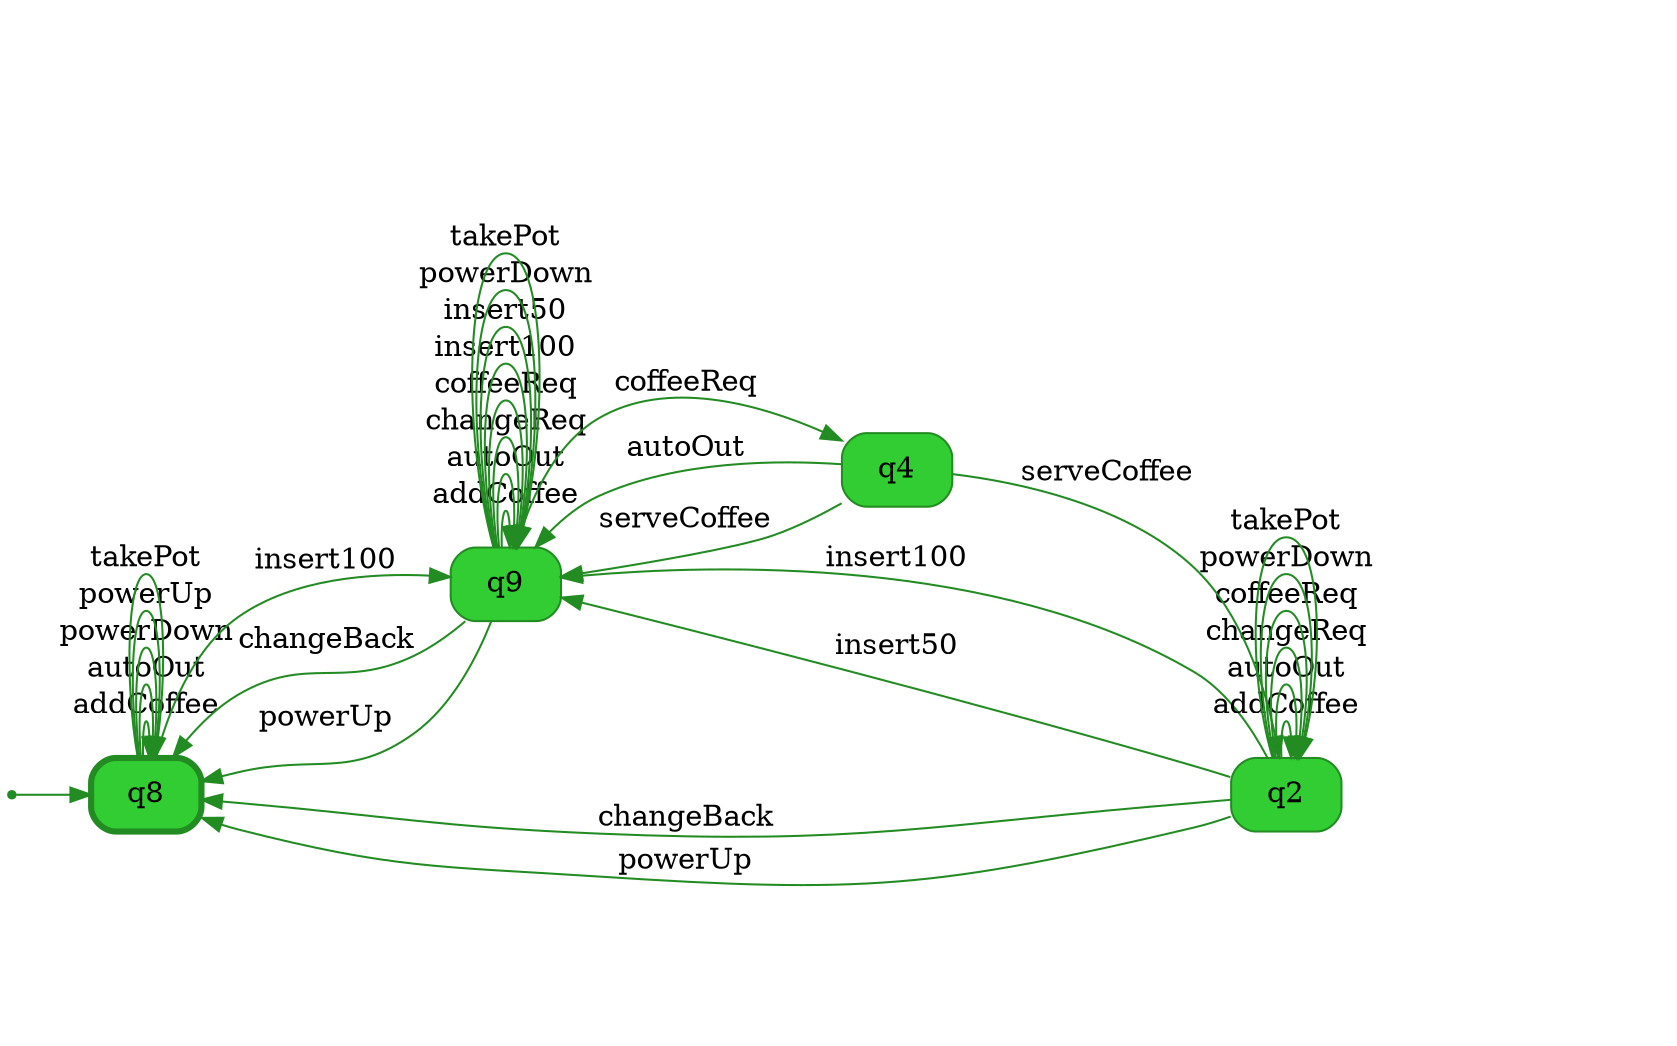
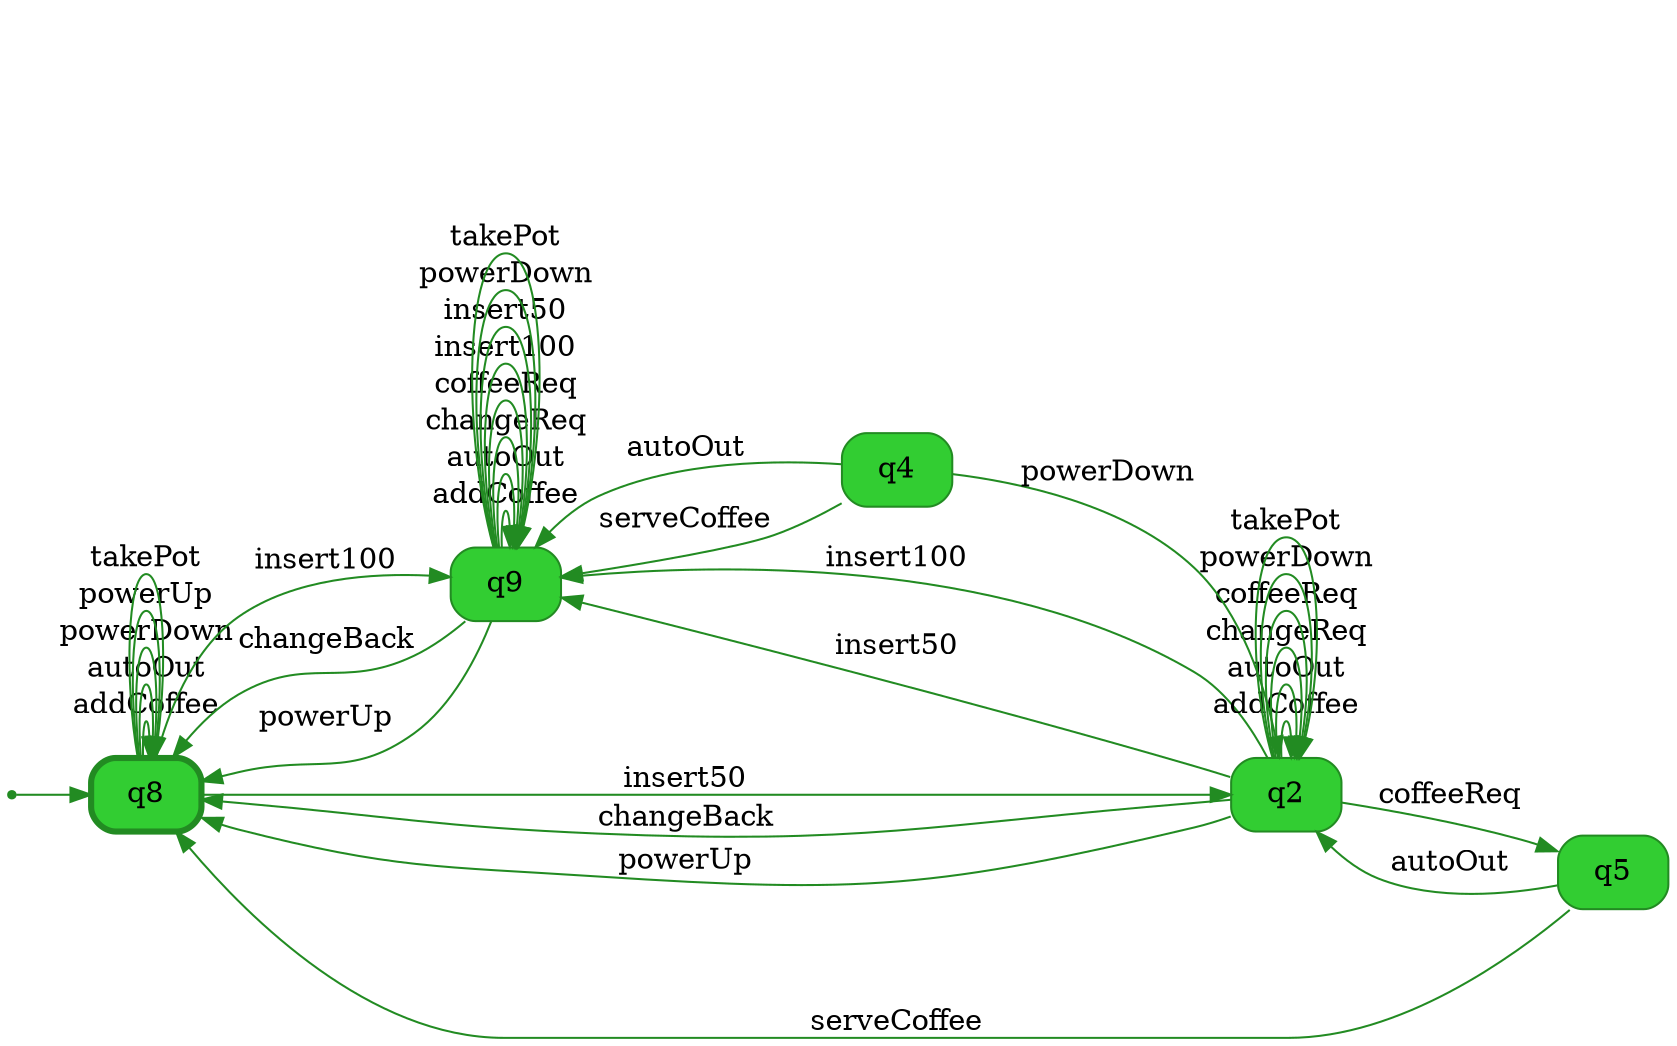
edge "q9" -> "q4": removed, label "coffeeReq"
edge "q4" -> "q2": label "serveCoffee" -> "powerDown"
edge "q8" -> "q2": added, label "insert50"
node "q5": added
